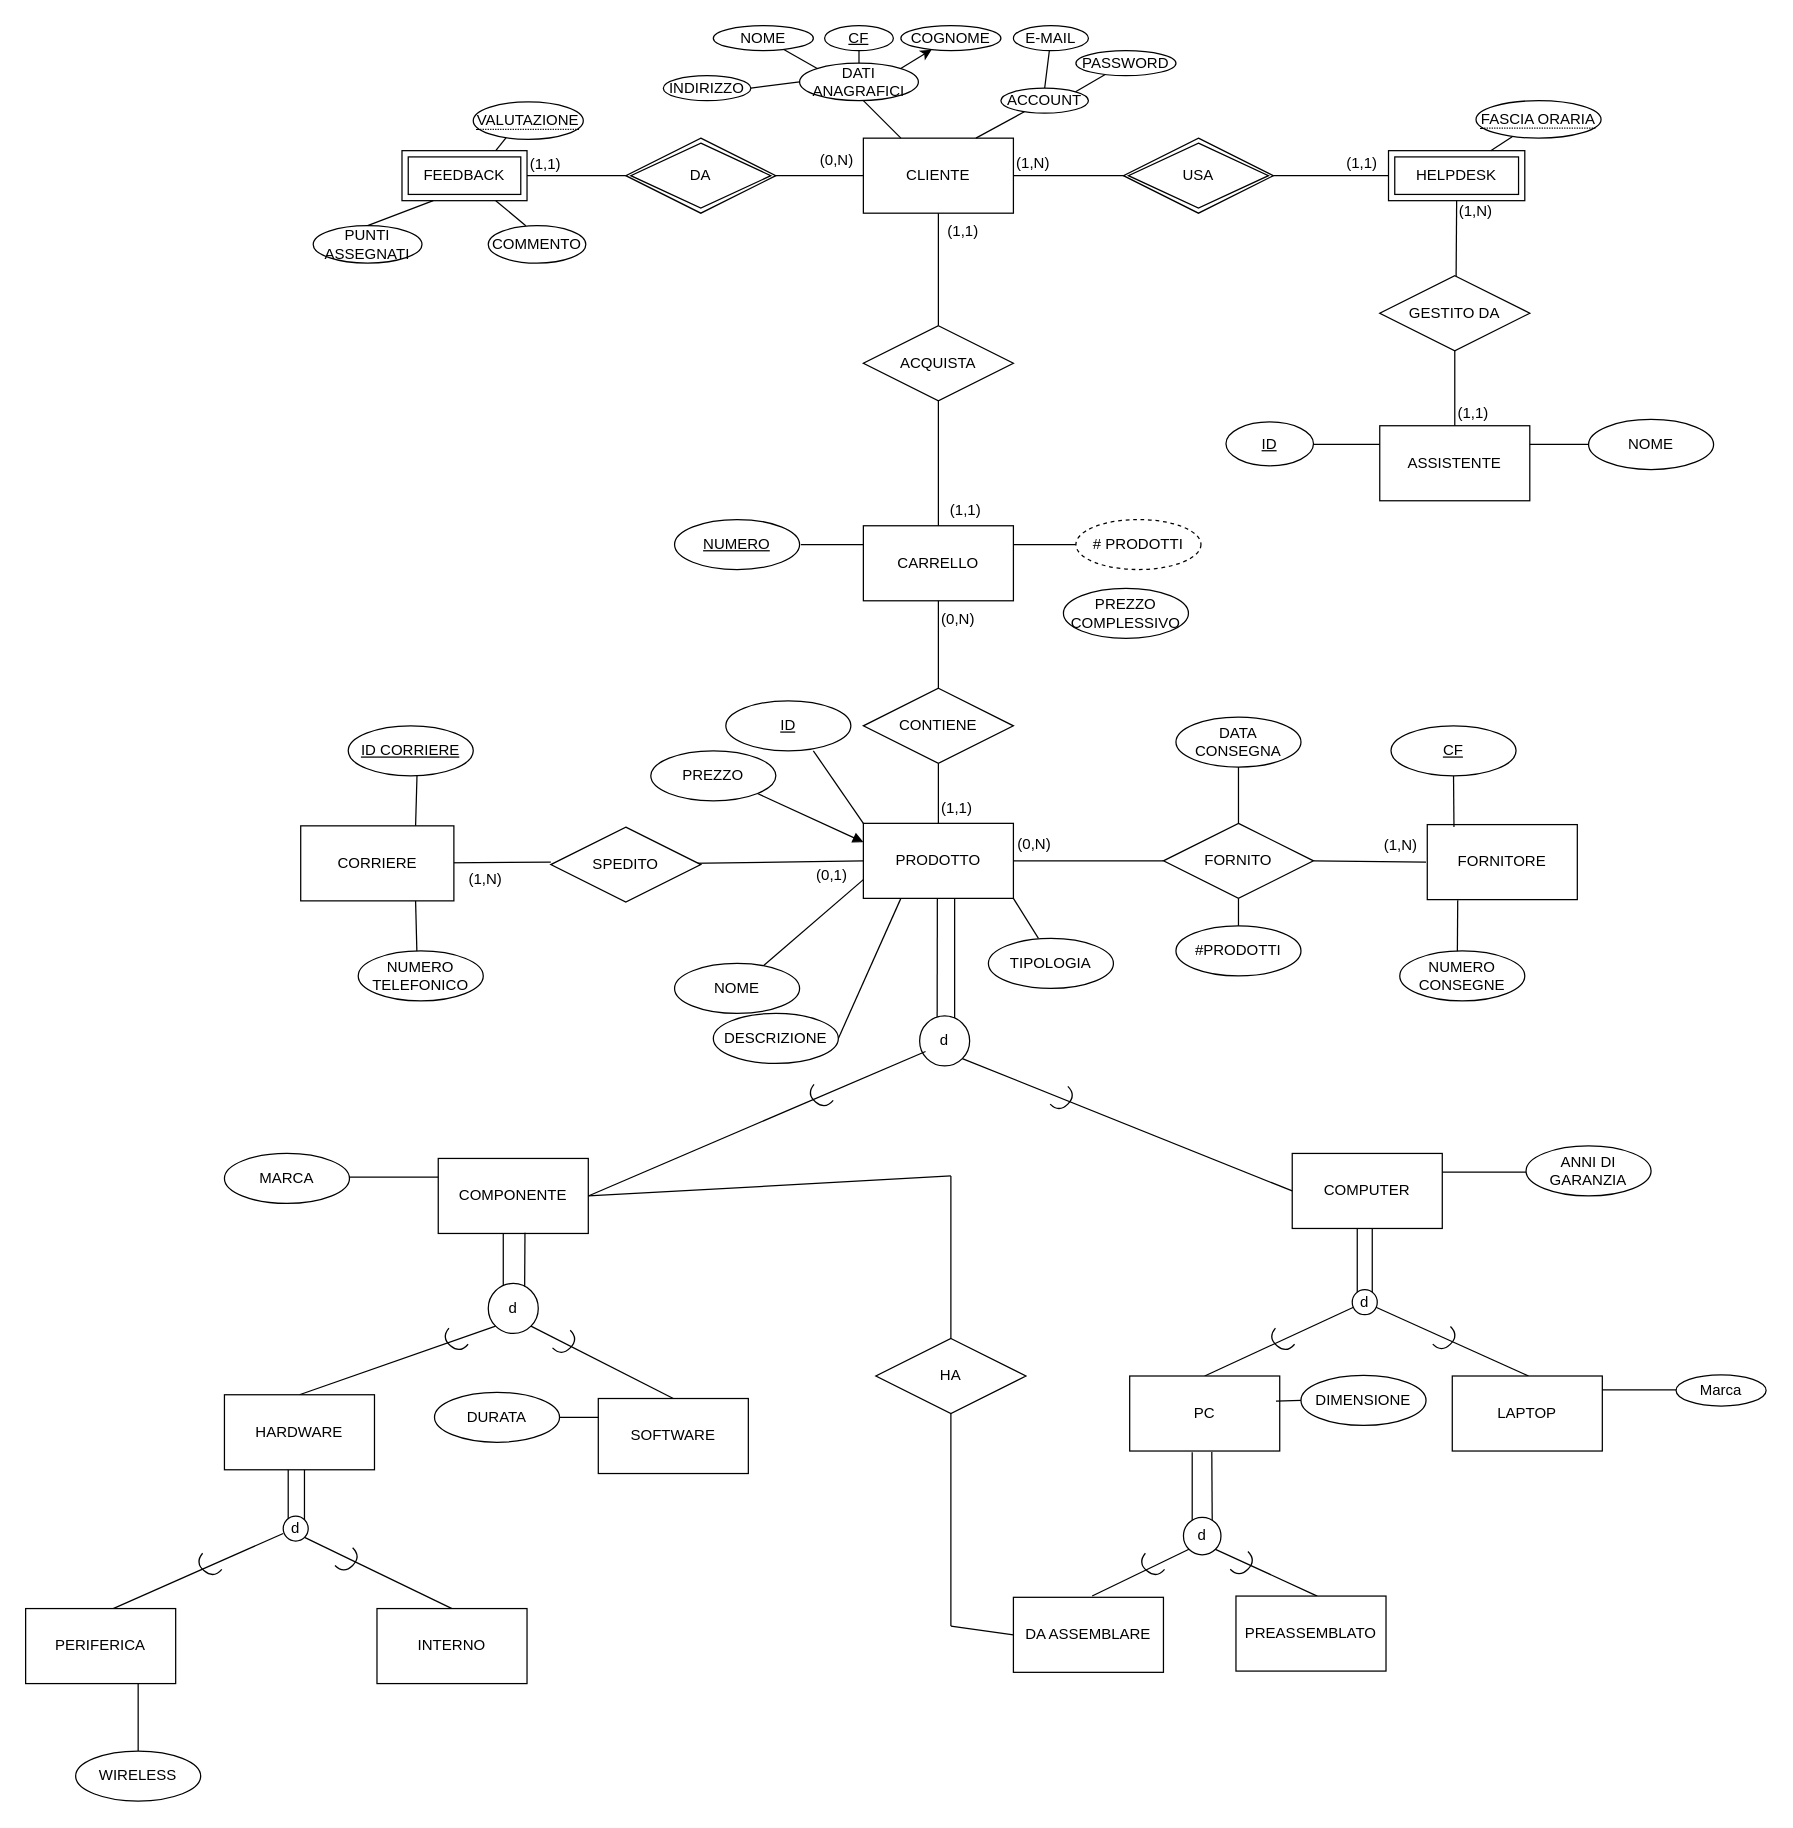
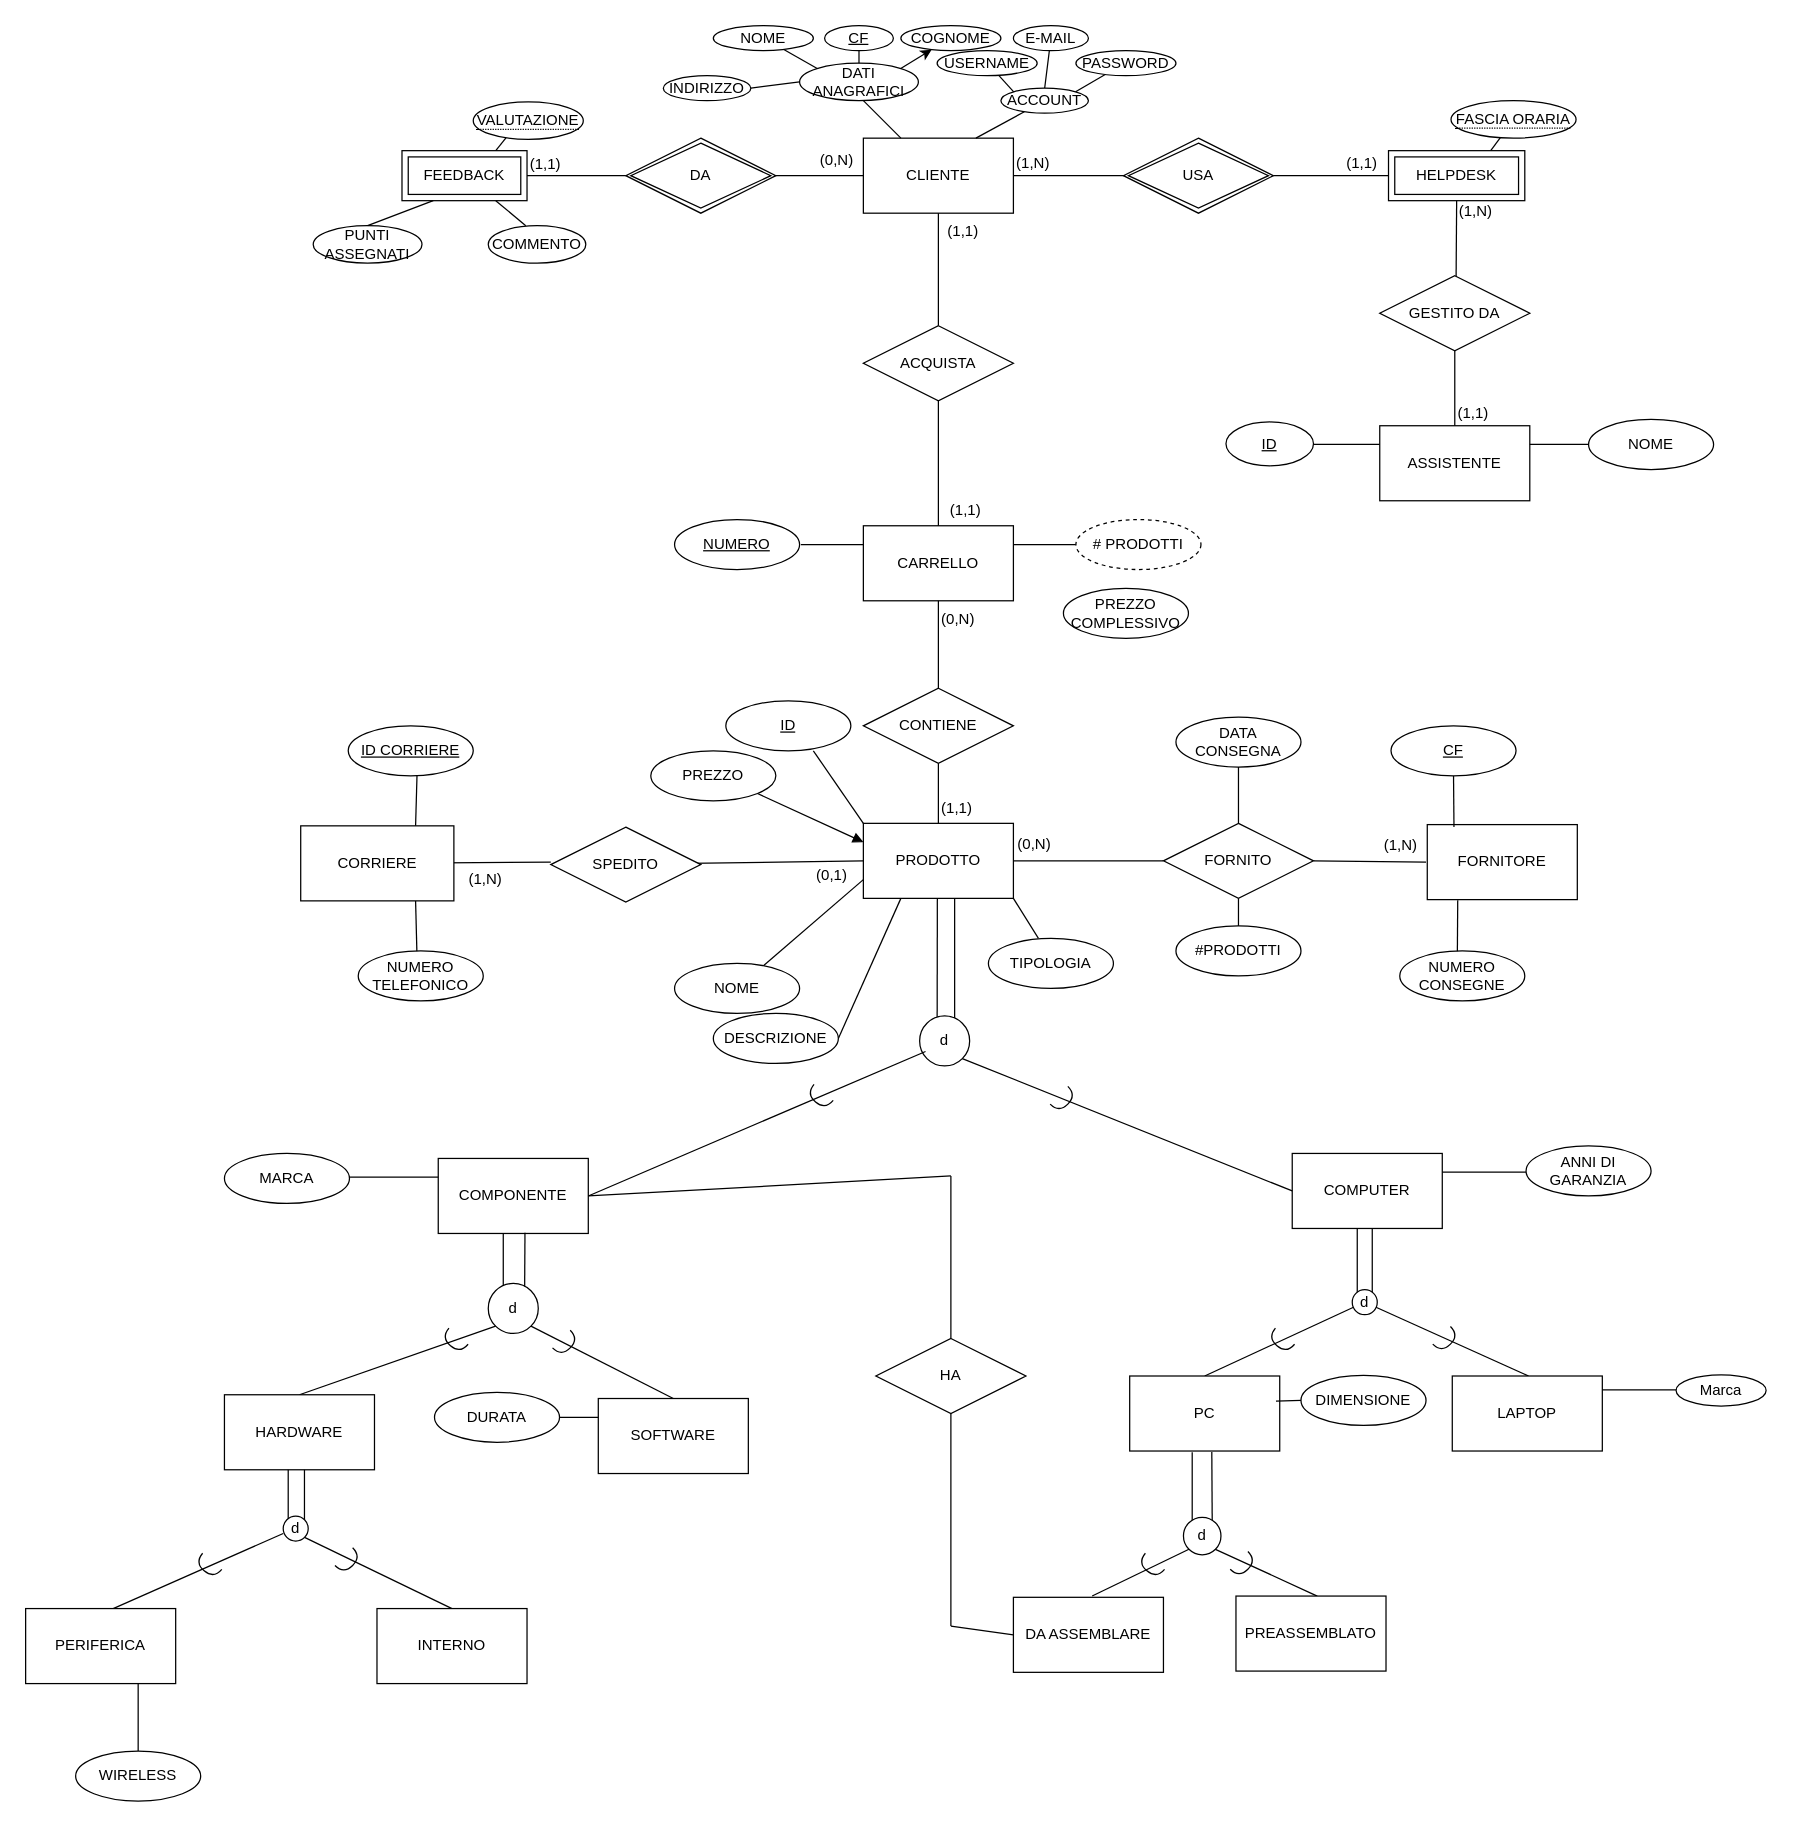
node "USERNAME": added
edge "USERNAME" -- "ACCOUNT": added
node "FASCIA ORARIA": moved (1538, 119) -> (1513, 119)
